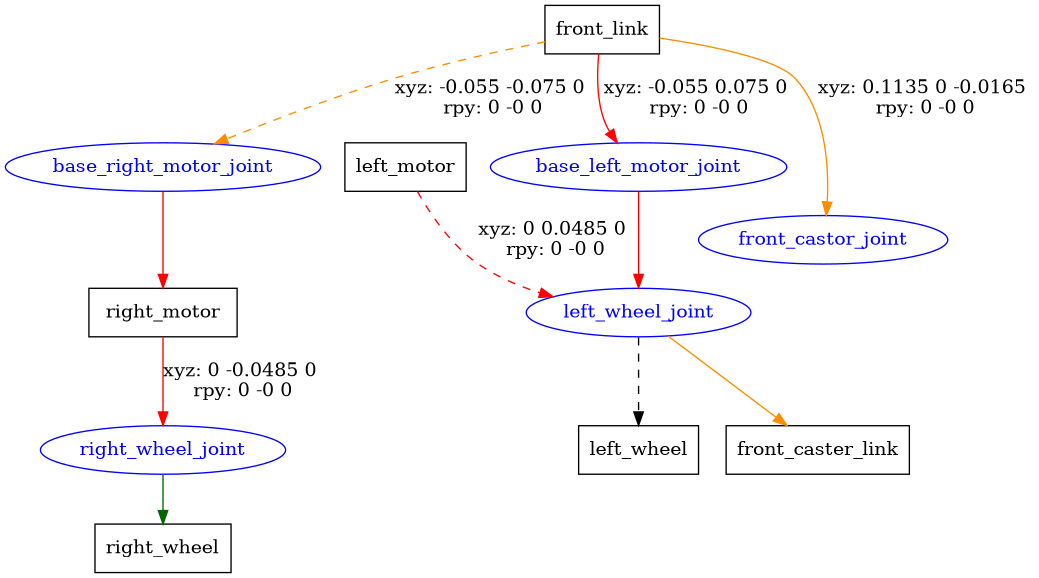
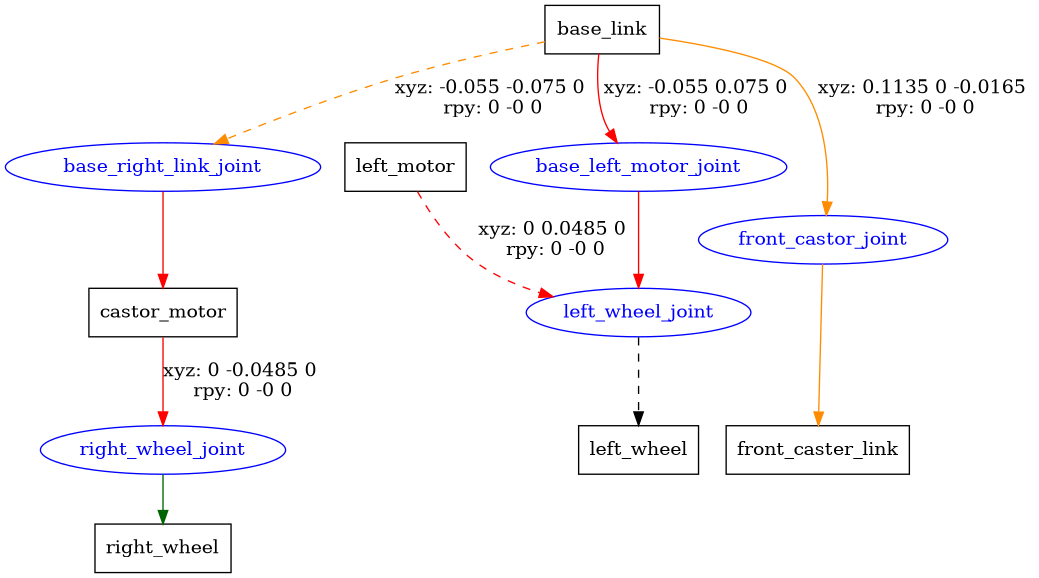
node "front_link": label "front_link" -> "base_link"
node "base_right_motor_joint": label "base_right_motor_joint" -> "base_right_link_joint"
node "right_motor": label "right_motor" -> "castor_motor"
edge "left_wheel_joint" -> "front_caster_link": now "front_castor_joint" -> "front_caster_link"
